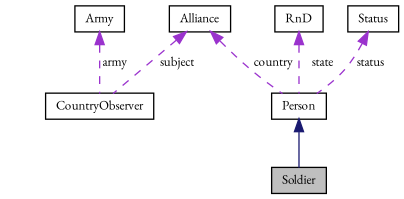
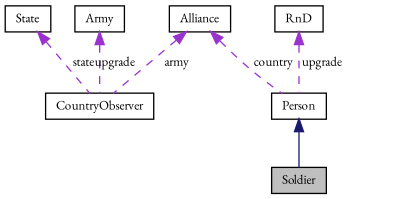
node "State": added
node "Status": removed
edge "CountryObserver" -> "Army": label " army" -> " upgrade"
edge "CountryObserver" -> "Alliance": label " subject" -> " army"
edge "Person" -> "RnD": label " state" -> " upgrade"
